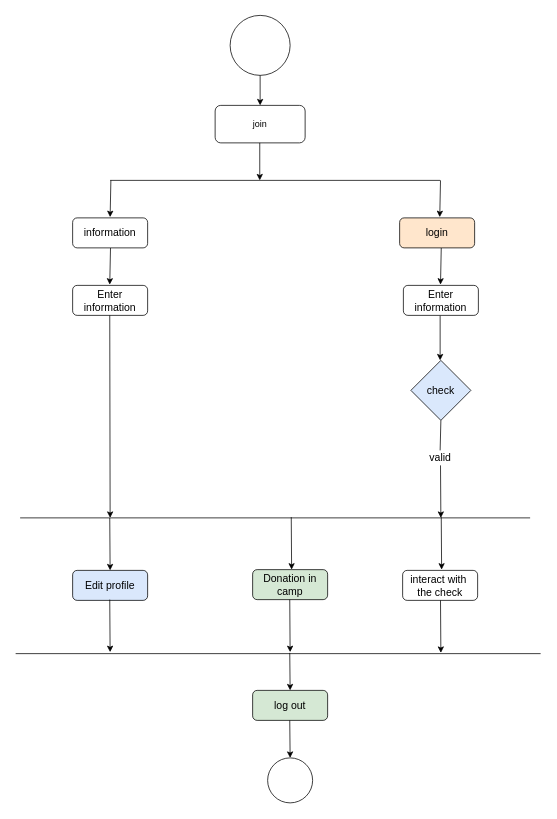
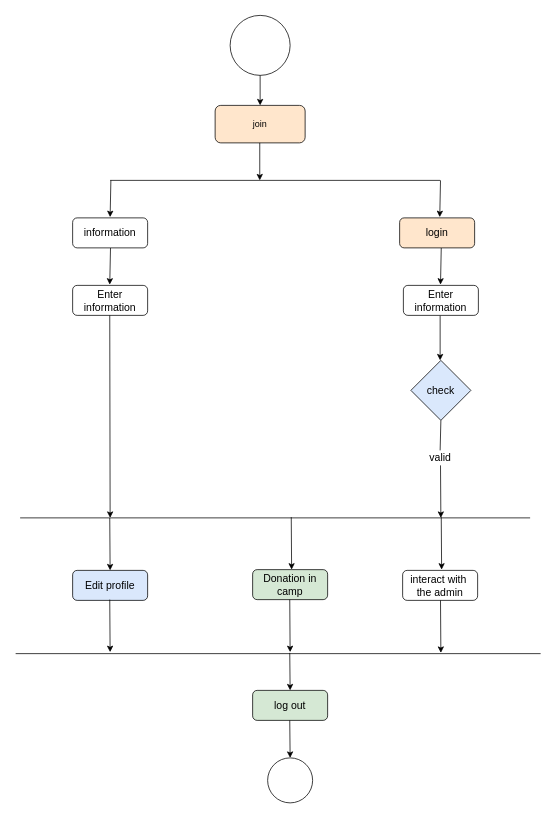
node "join": fillcolor #ffffff -> #ffe6cc
node "interact with the check": label "interact with the check" -> "interact with the admin"
